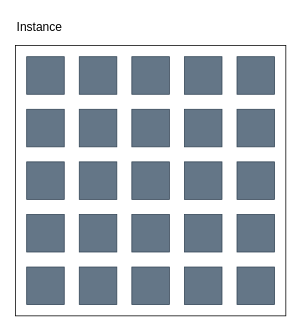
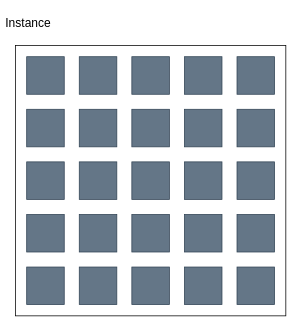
node "Instance": moved (79, 27) -> (68, 23)
